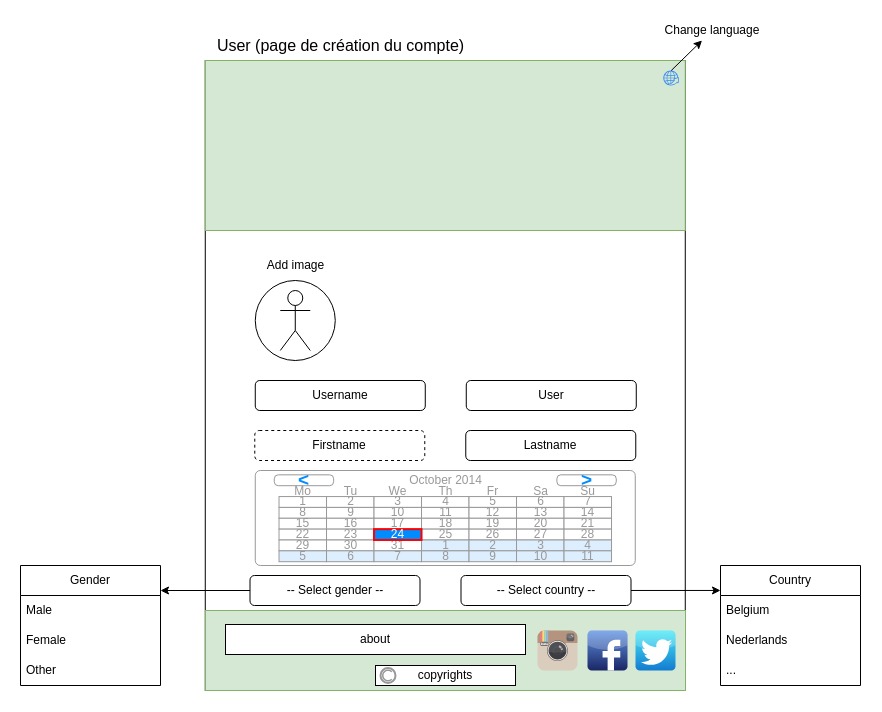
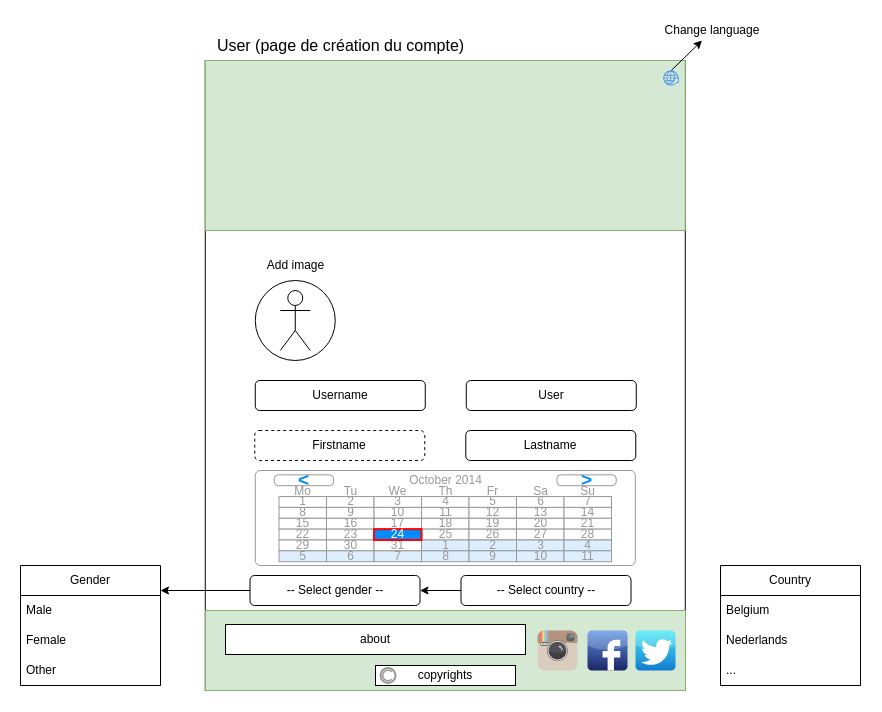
edge "-- Select country --" -> "Country": now "-- Select country --" -> "-- Select gender --"
